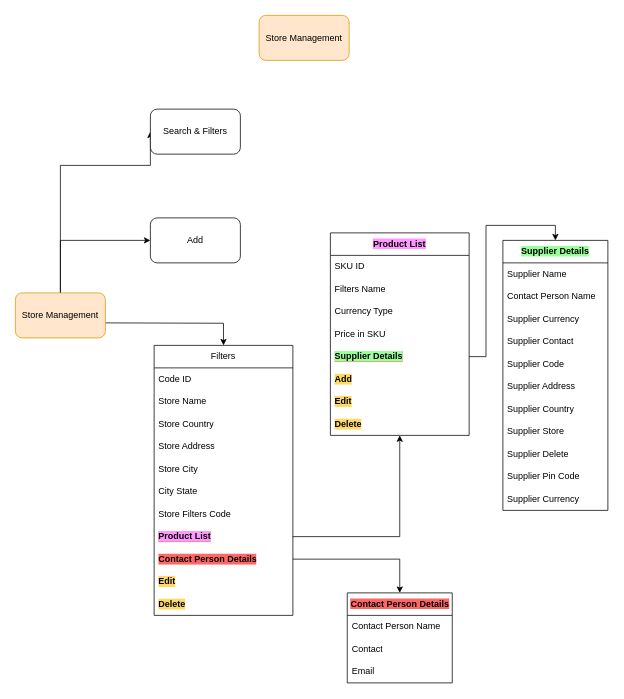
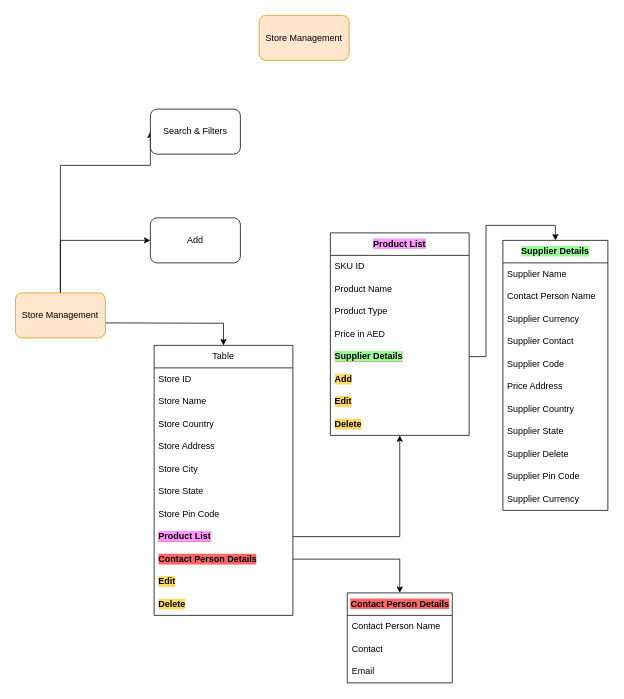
node "Filters Name": label "Filters Name" -> "Product Name"
node "Currency Type": label "Currency Type" -> "Product Type"
node "Price in SKU": label "Price in SKU" -> "Price in AED"
node "Filters": label "Filters" -> "Table"
node "Code ID": label "Code ID" -> "Store ID"
node "Supplier Address": label "Supplier Address" -> "Price Address"
node "Supplier Store": label "Supplier Store" -> "Supplier State"
node "City State": label "City State" -> "Store State"
node "Store Filters Code": label "Store Filters Code" -> "Store Pin Code"
